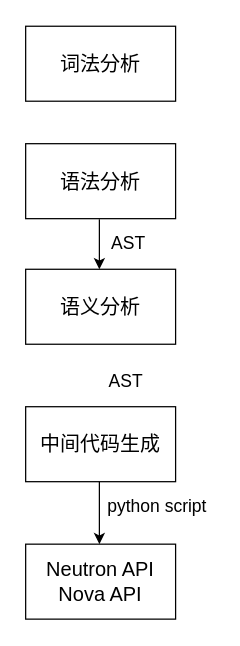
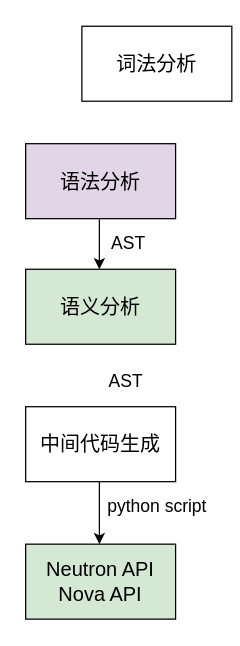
node "词法分析": moved (101, 64) -> (157, 64)
node "语法分析": fillcolor #ffffff -> #e1d5e7
node "语义分析": fillcolor #ffffff -> #d5e8d4
node "Neutron API Nova API": fillcolor #ffffff -> #d5e8d4
